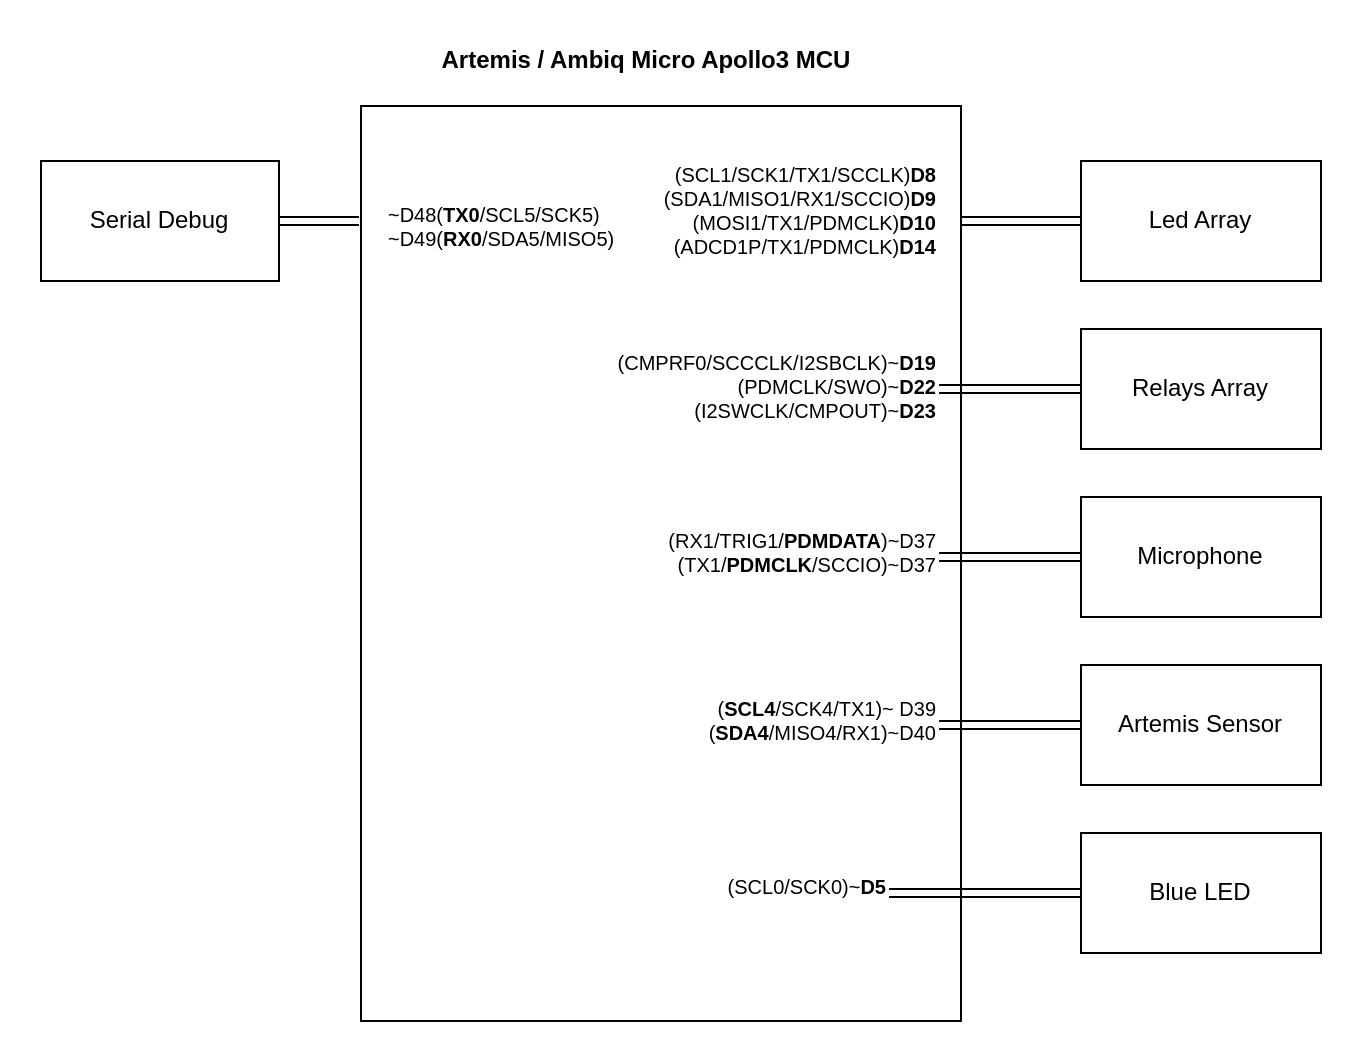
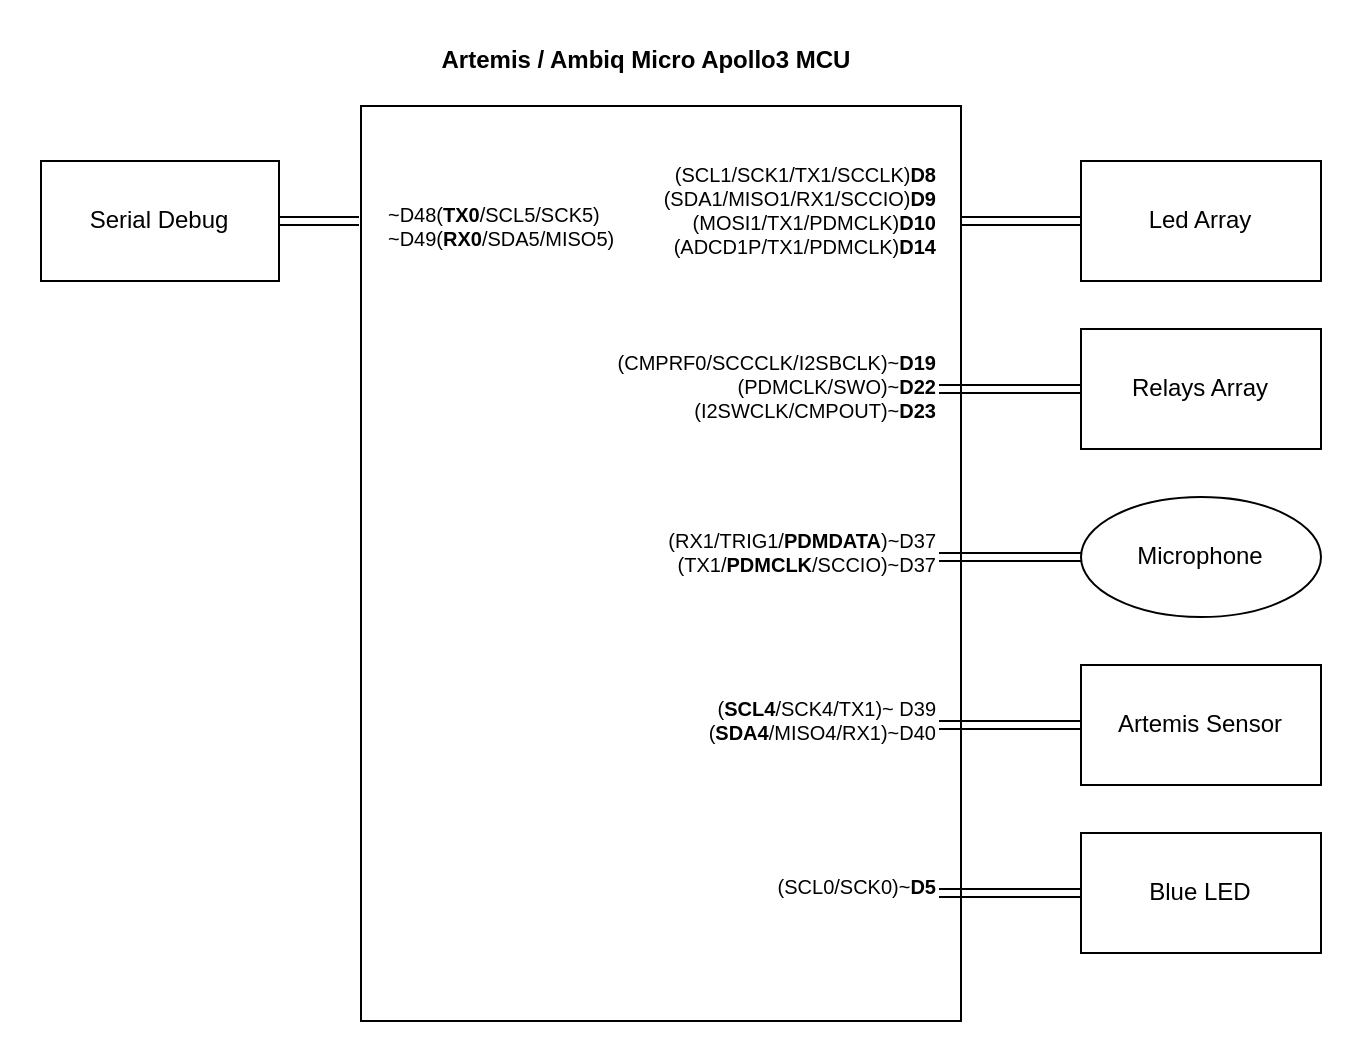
node "Microphone": shape rectangle -> ellipse
node "(SCL0/SCK0)~D5": moved (789, 893) -> (839, 893)
